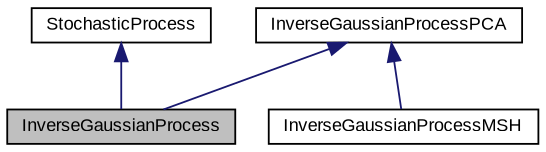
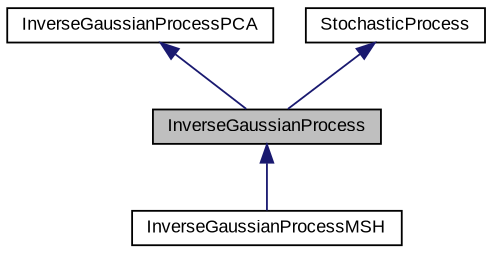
edge "InverseGaussianProcessMSH" -> "InverseGaussianProcessPCA": now "InverseGaussianProcessMSH" -> "InverseGaussianProcess"
